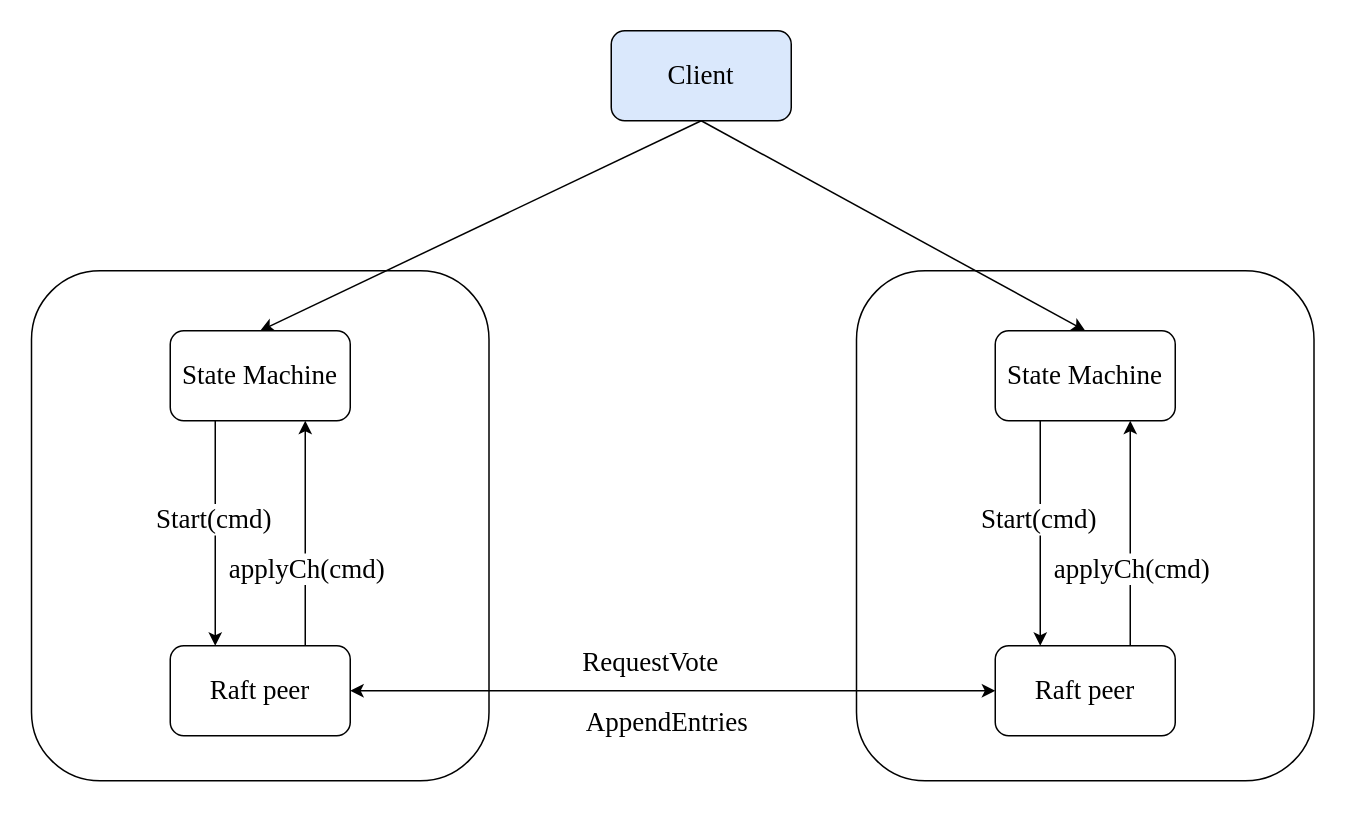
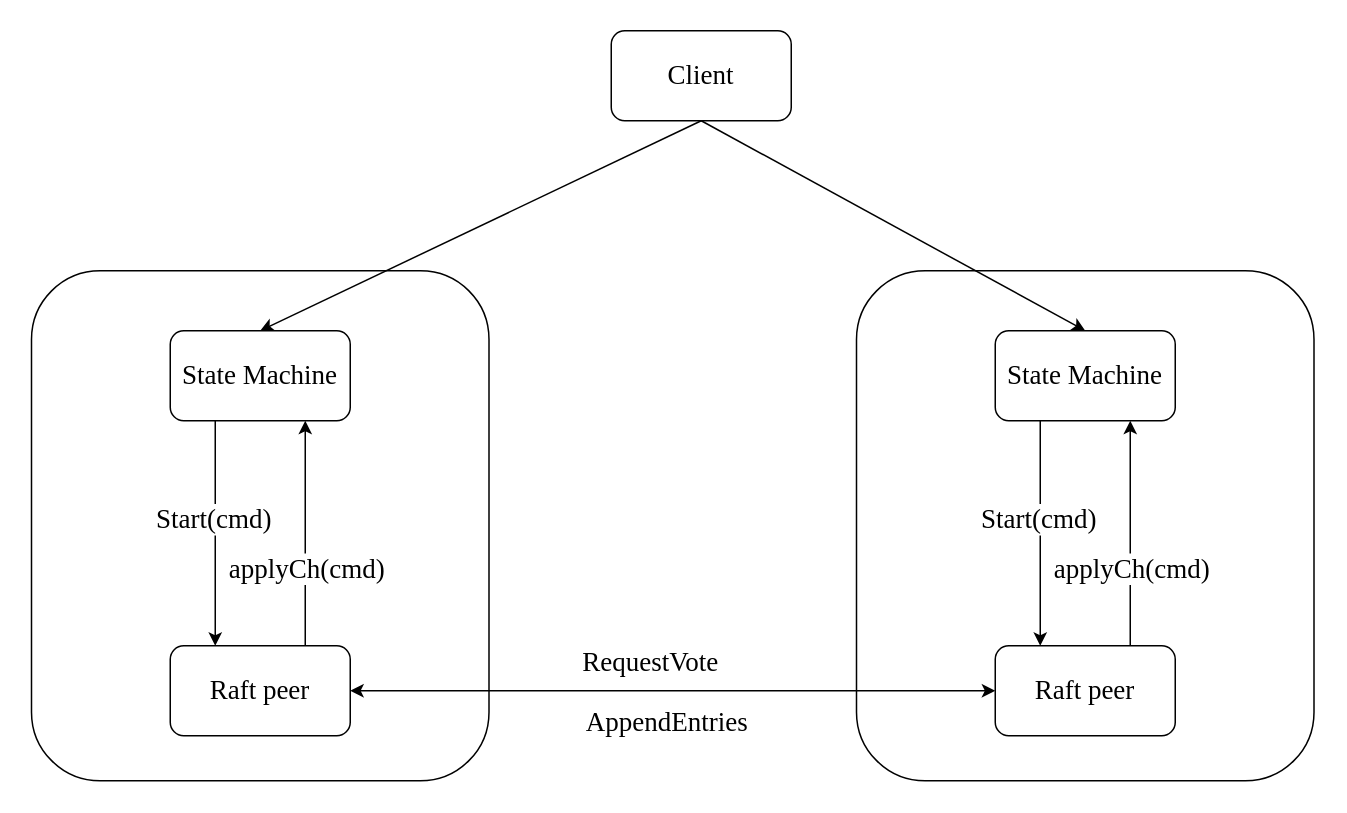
node "Client": fillcolor #dae8fc -> #ffffff
